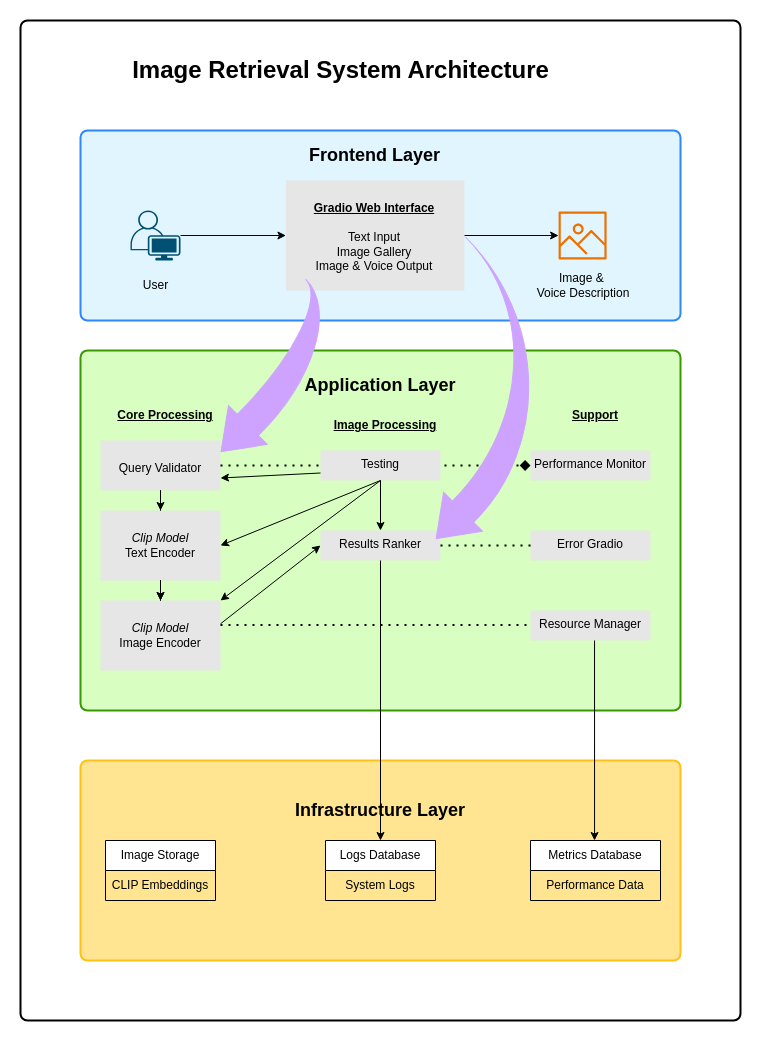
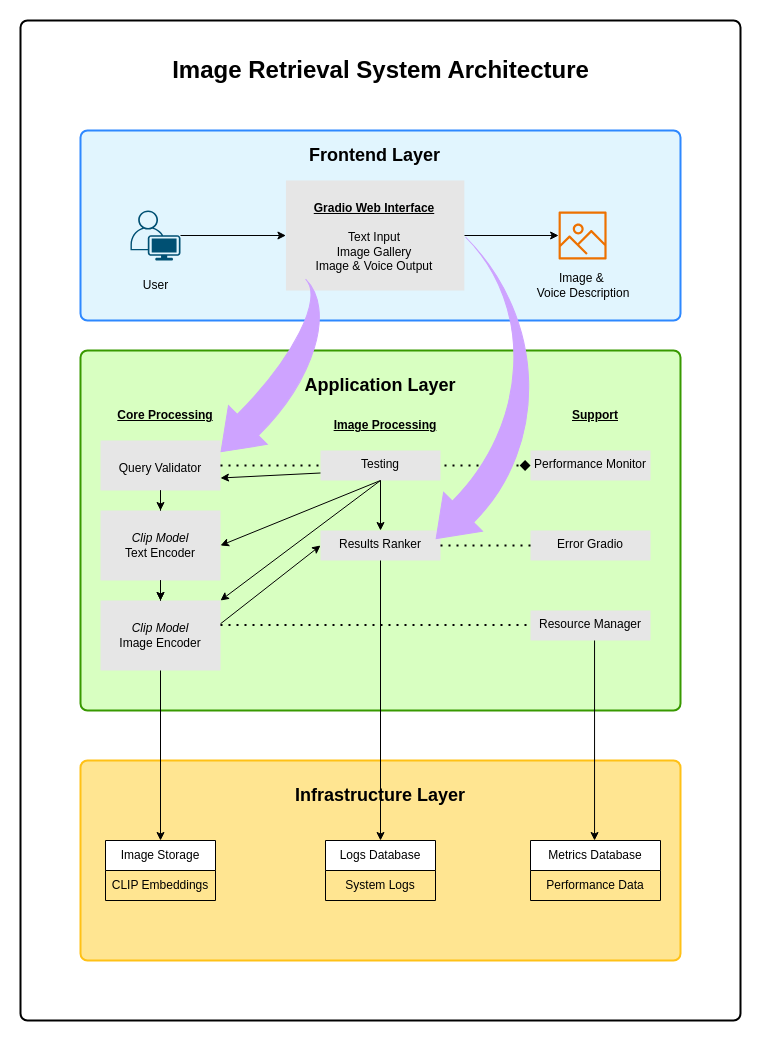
node "Image Retrieval System Architecture": moved (341, 71) -> (381, 71)
edge "Clip Model Image Encoder" -> "Image Storage": added
node "Infrastructure Layer": moved (381, 811) -> (381, 796)
